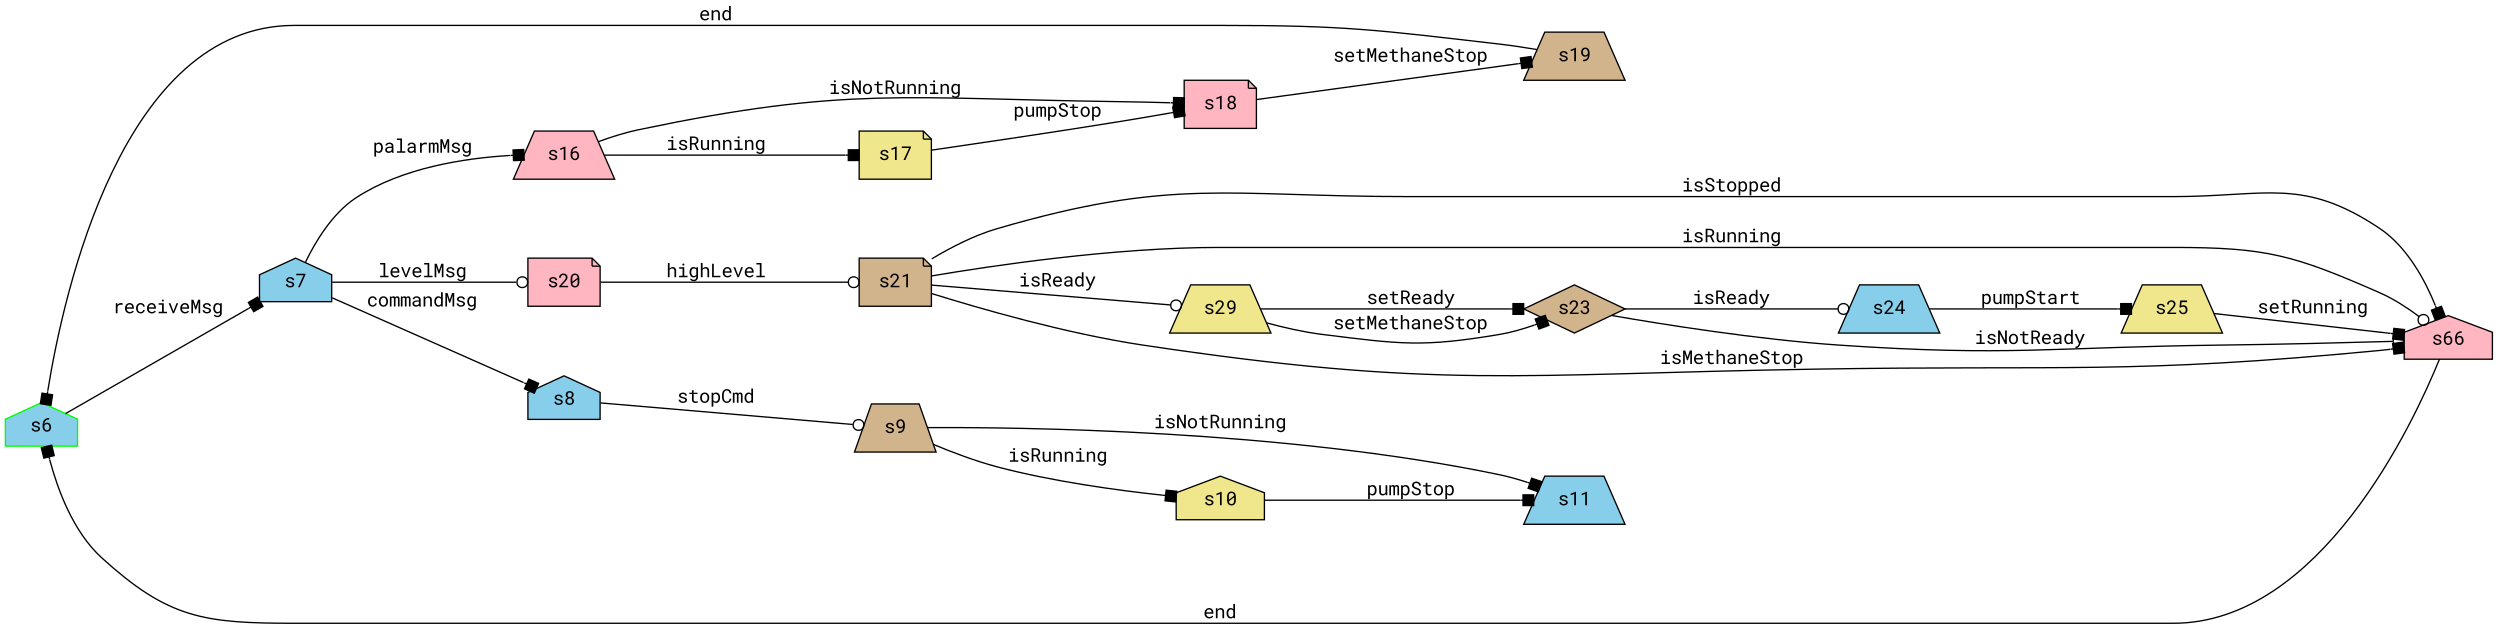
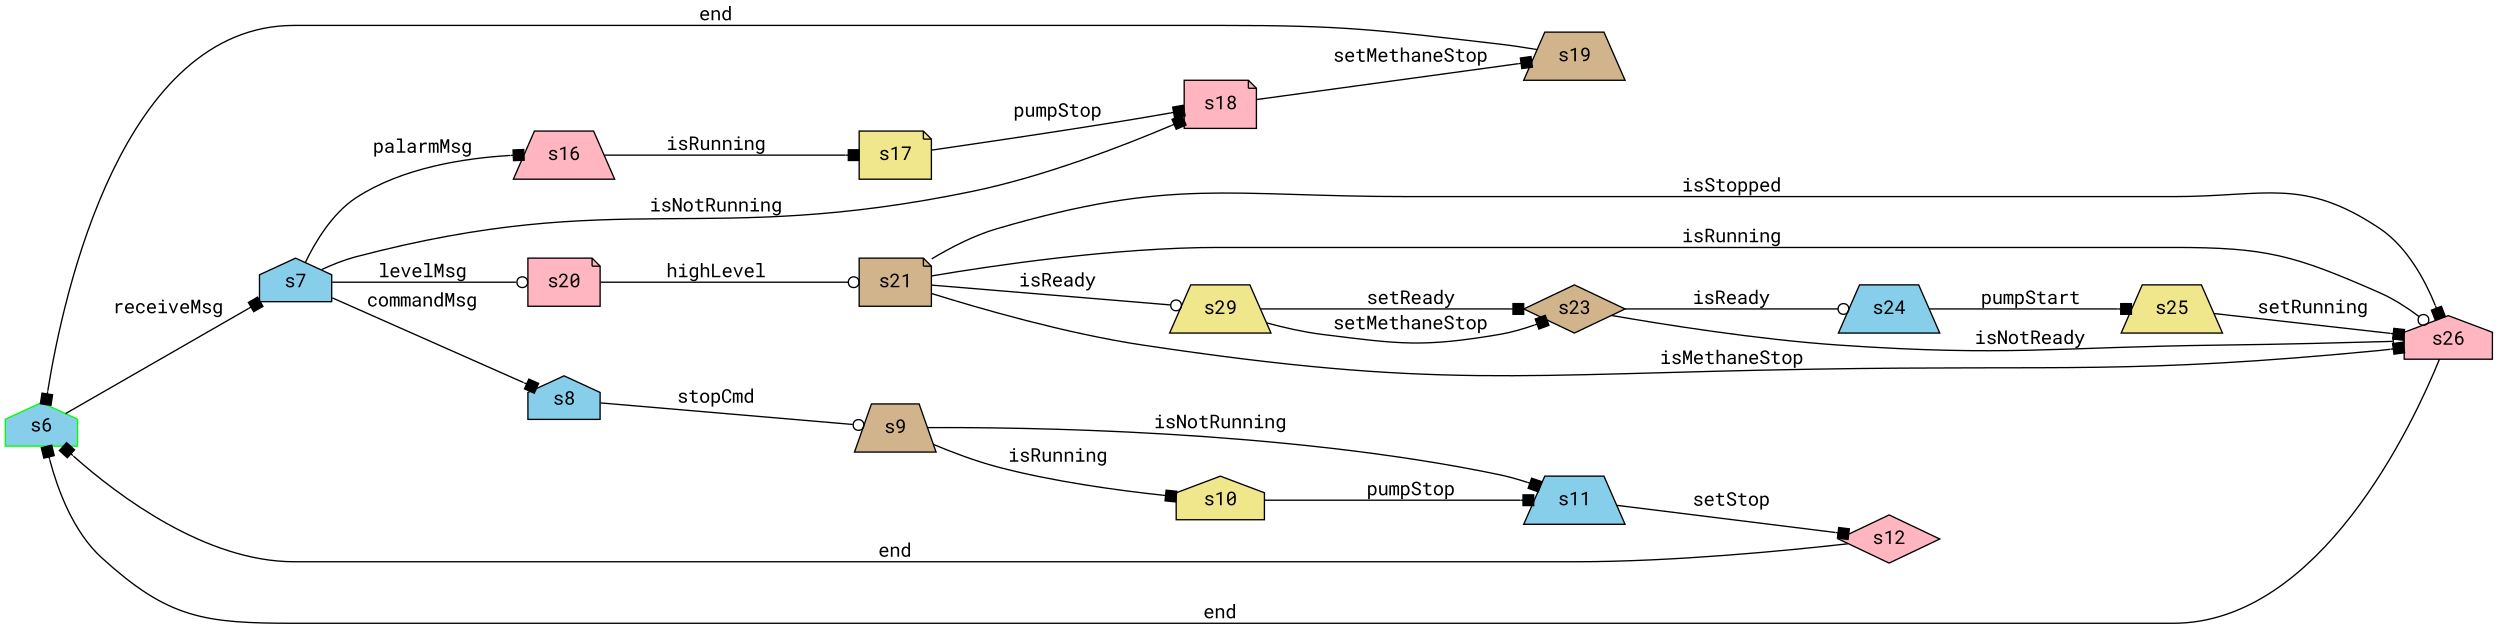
edge "s16" -> "s18": now "s7" -> "s18"
node "s66": label "s66" -> "s26"
node "s12": added
